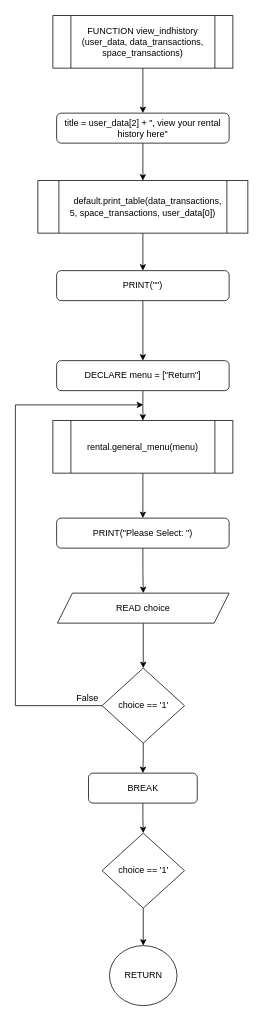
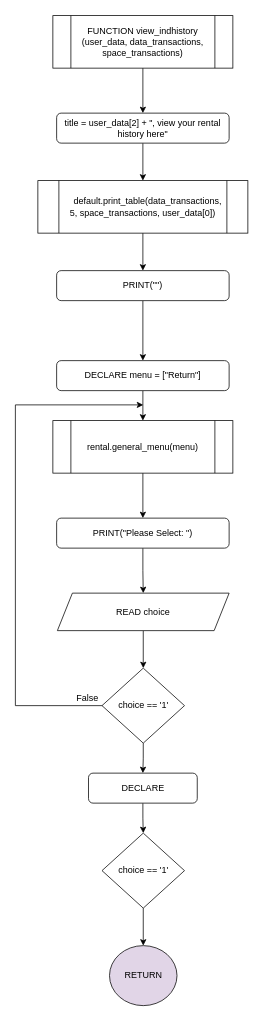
node "READ choice": size 172x30 -> 172x38
node "BREAK": label "BREAK" -> "DECLARE"
node "RETURN": fillcolor #ffffff -> #e1d5e7
